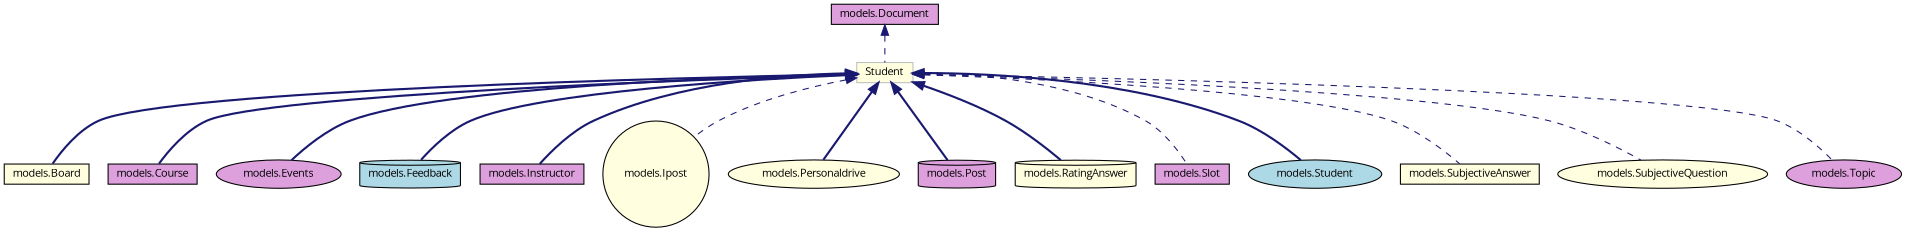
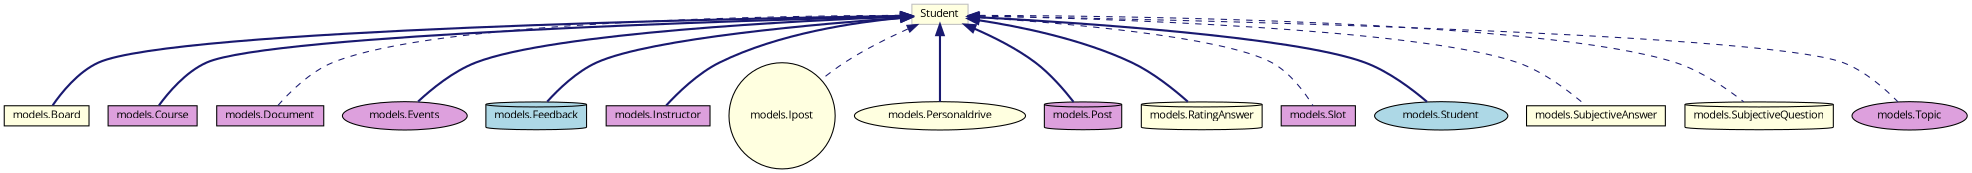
edge "Student" -> "models.Document": reversed
node "models.SubjectiveQuestion": shape ellipse -> cylinder
